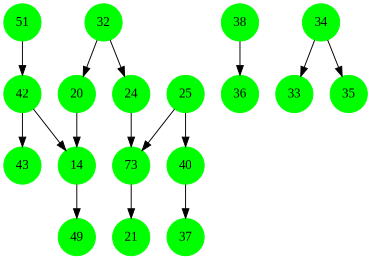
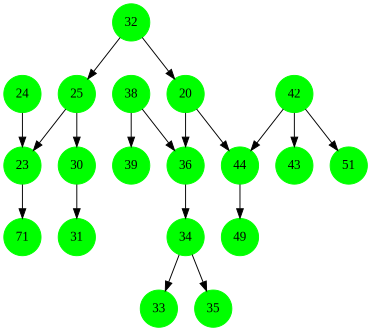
edge "51" -> "42": reversed
edge "32" -> "24": now "32" -> "25"
edge "20" -> "36": added
node "14": label "14" -> "44"
node "73": label "73" -> "23"
node "39": added
node "40": label "40" -> "30"
edge "36" -> "34": added
node "21": label "21" -> "71"
node "37": label "37" -> "31"
